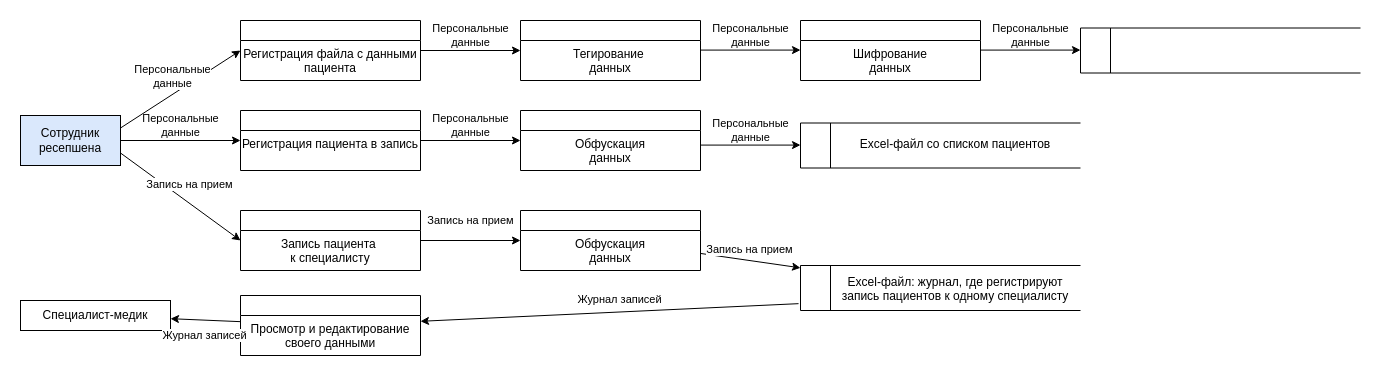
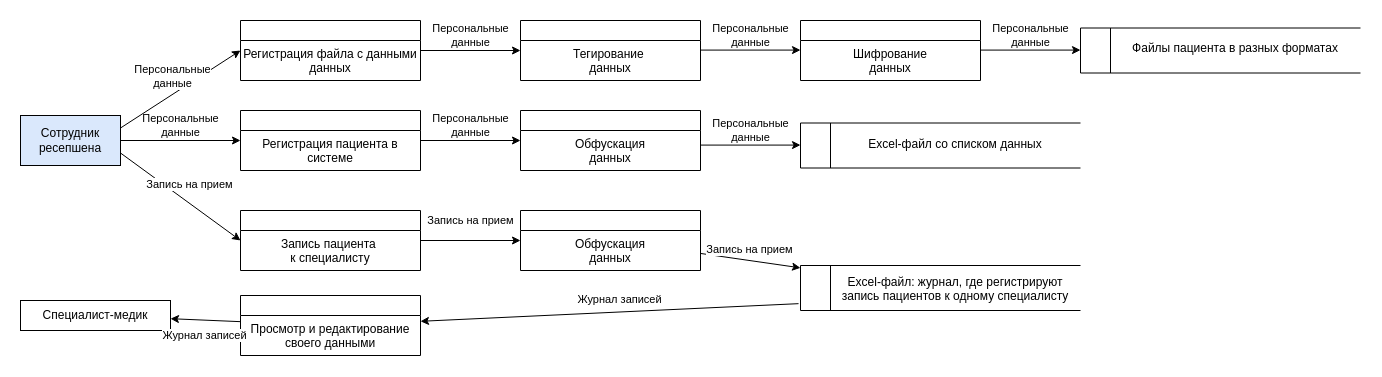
node "Файлы пациента в разных форматах": added
node "Регистрация файла с данными пациента": label "Регистрация файла с данными пациента" -> "Регистрация файла с данными данных"
node "Excel-файл со списком пациентов": label "Excel-файл со списком пациентов" -> "Excel-файл со списком данных"
node "Регистрация пациента в запись": label "Регистрация пациента в запись" -> "Регистрация пациента в системе"
